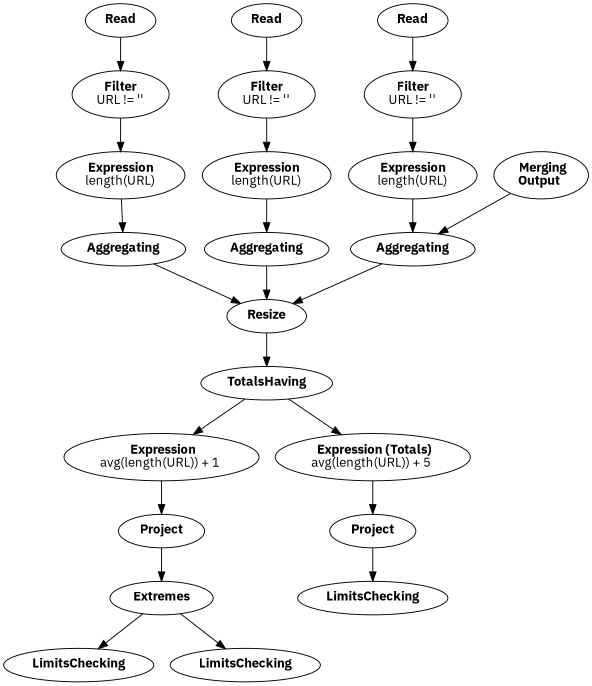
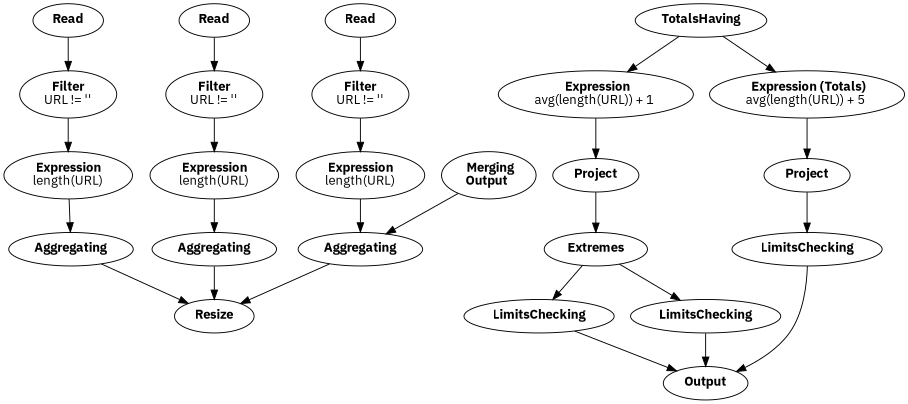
edge "Resize" -> "TotalsHaving": removed
node "Output": added
